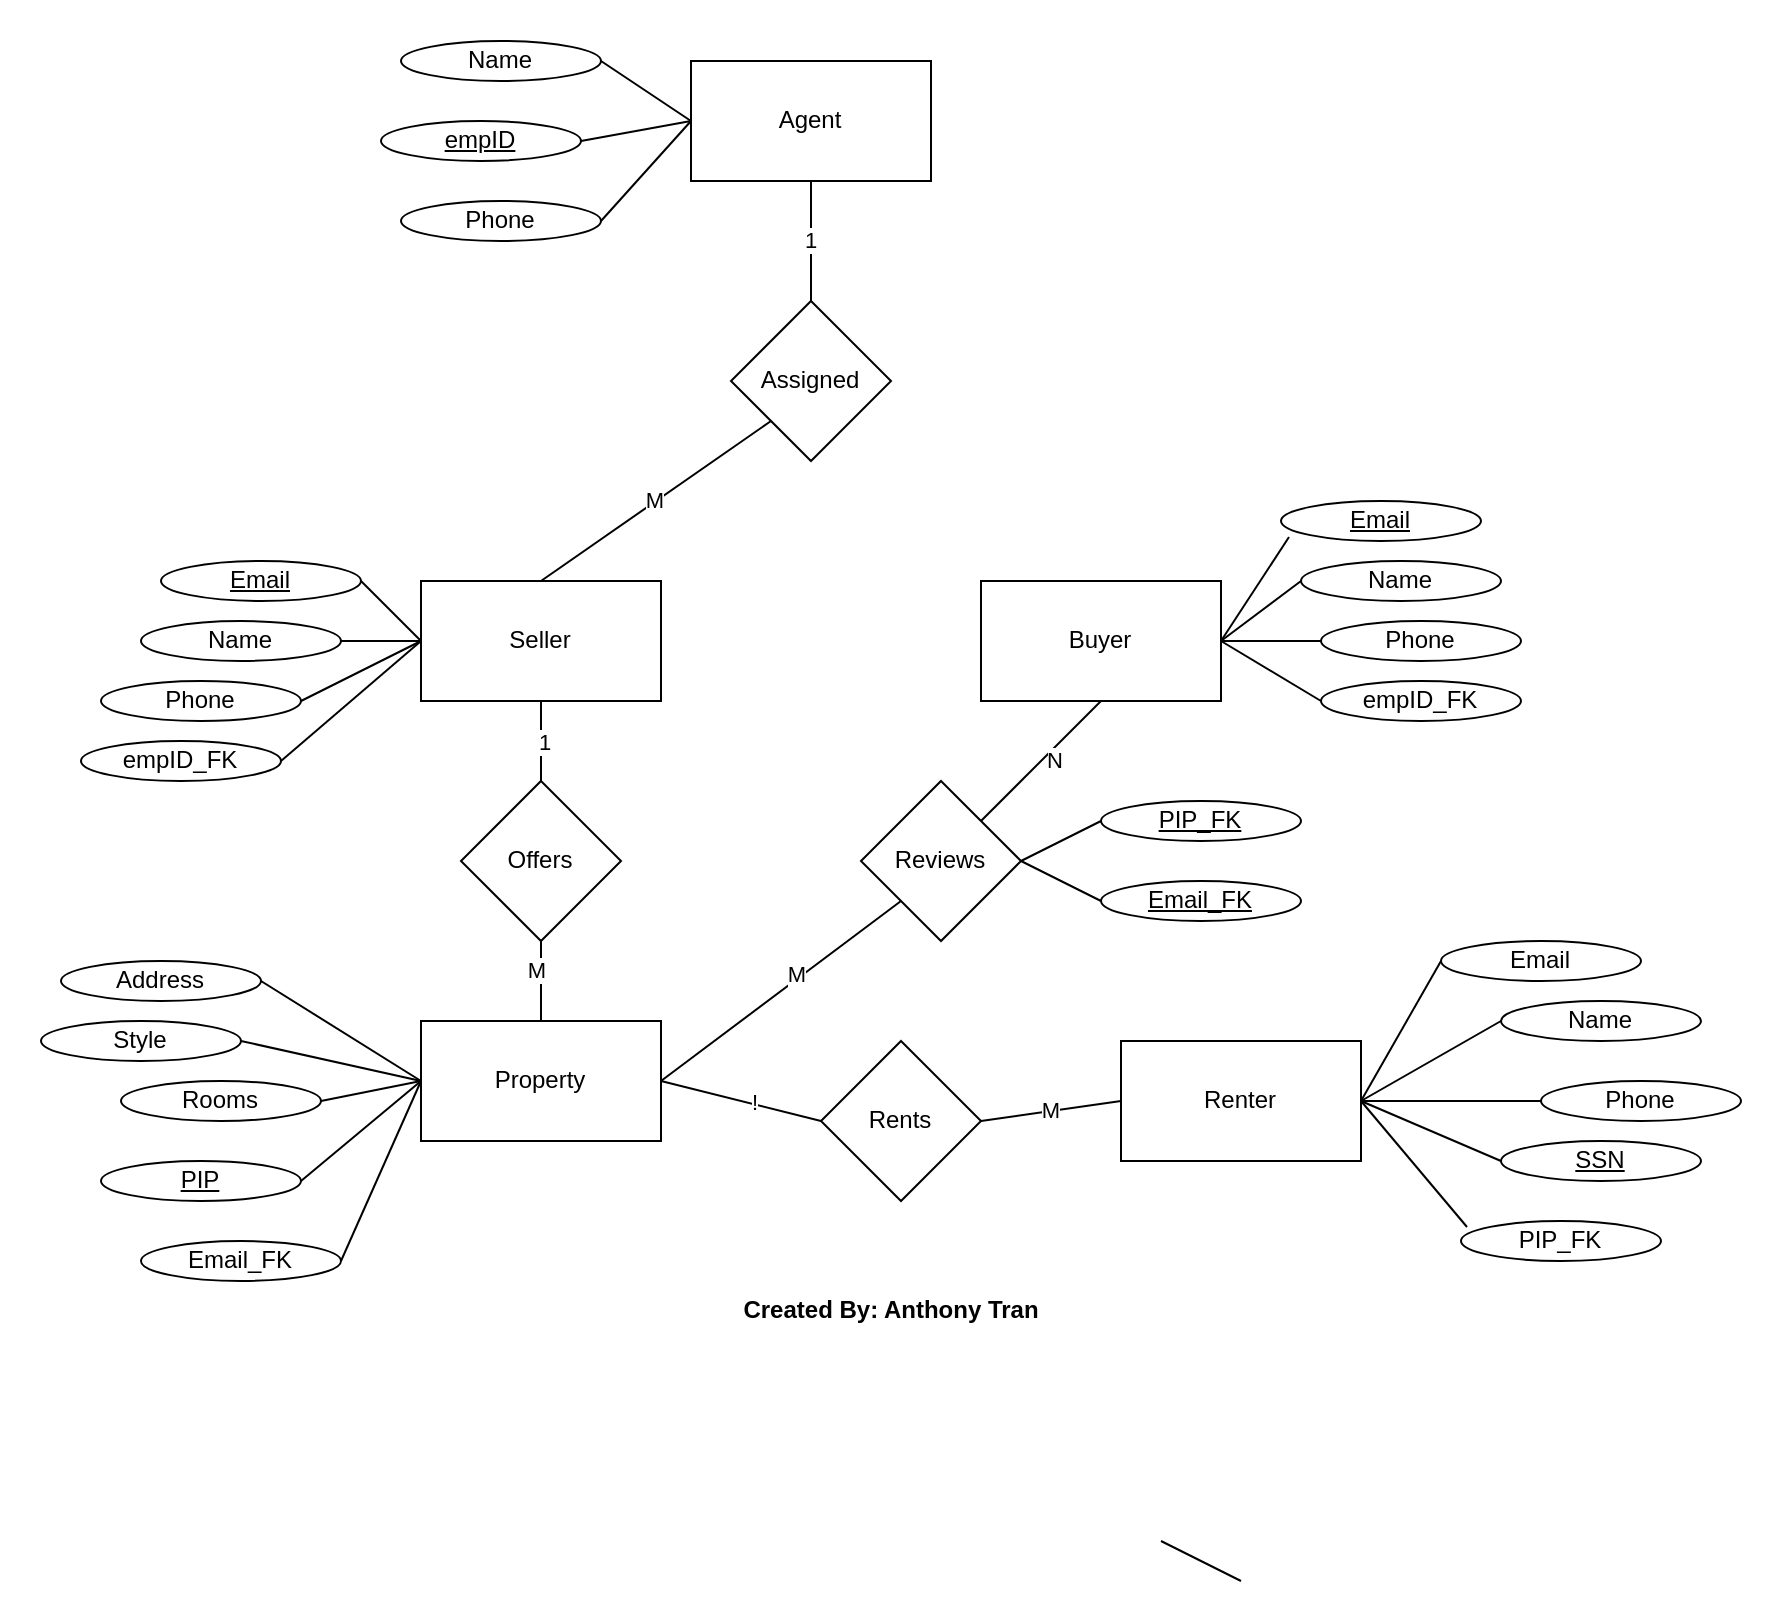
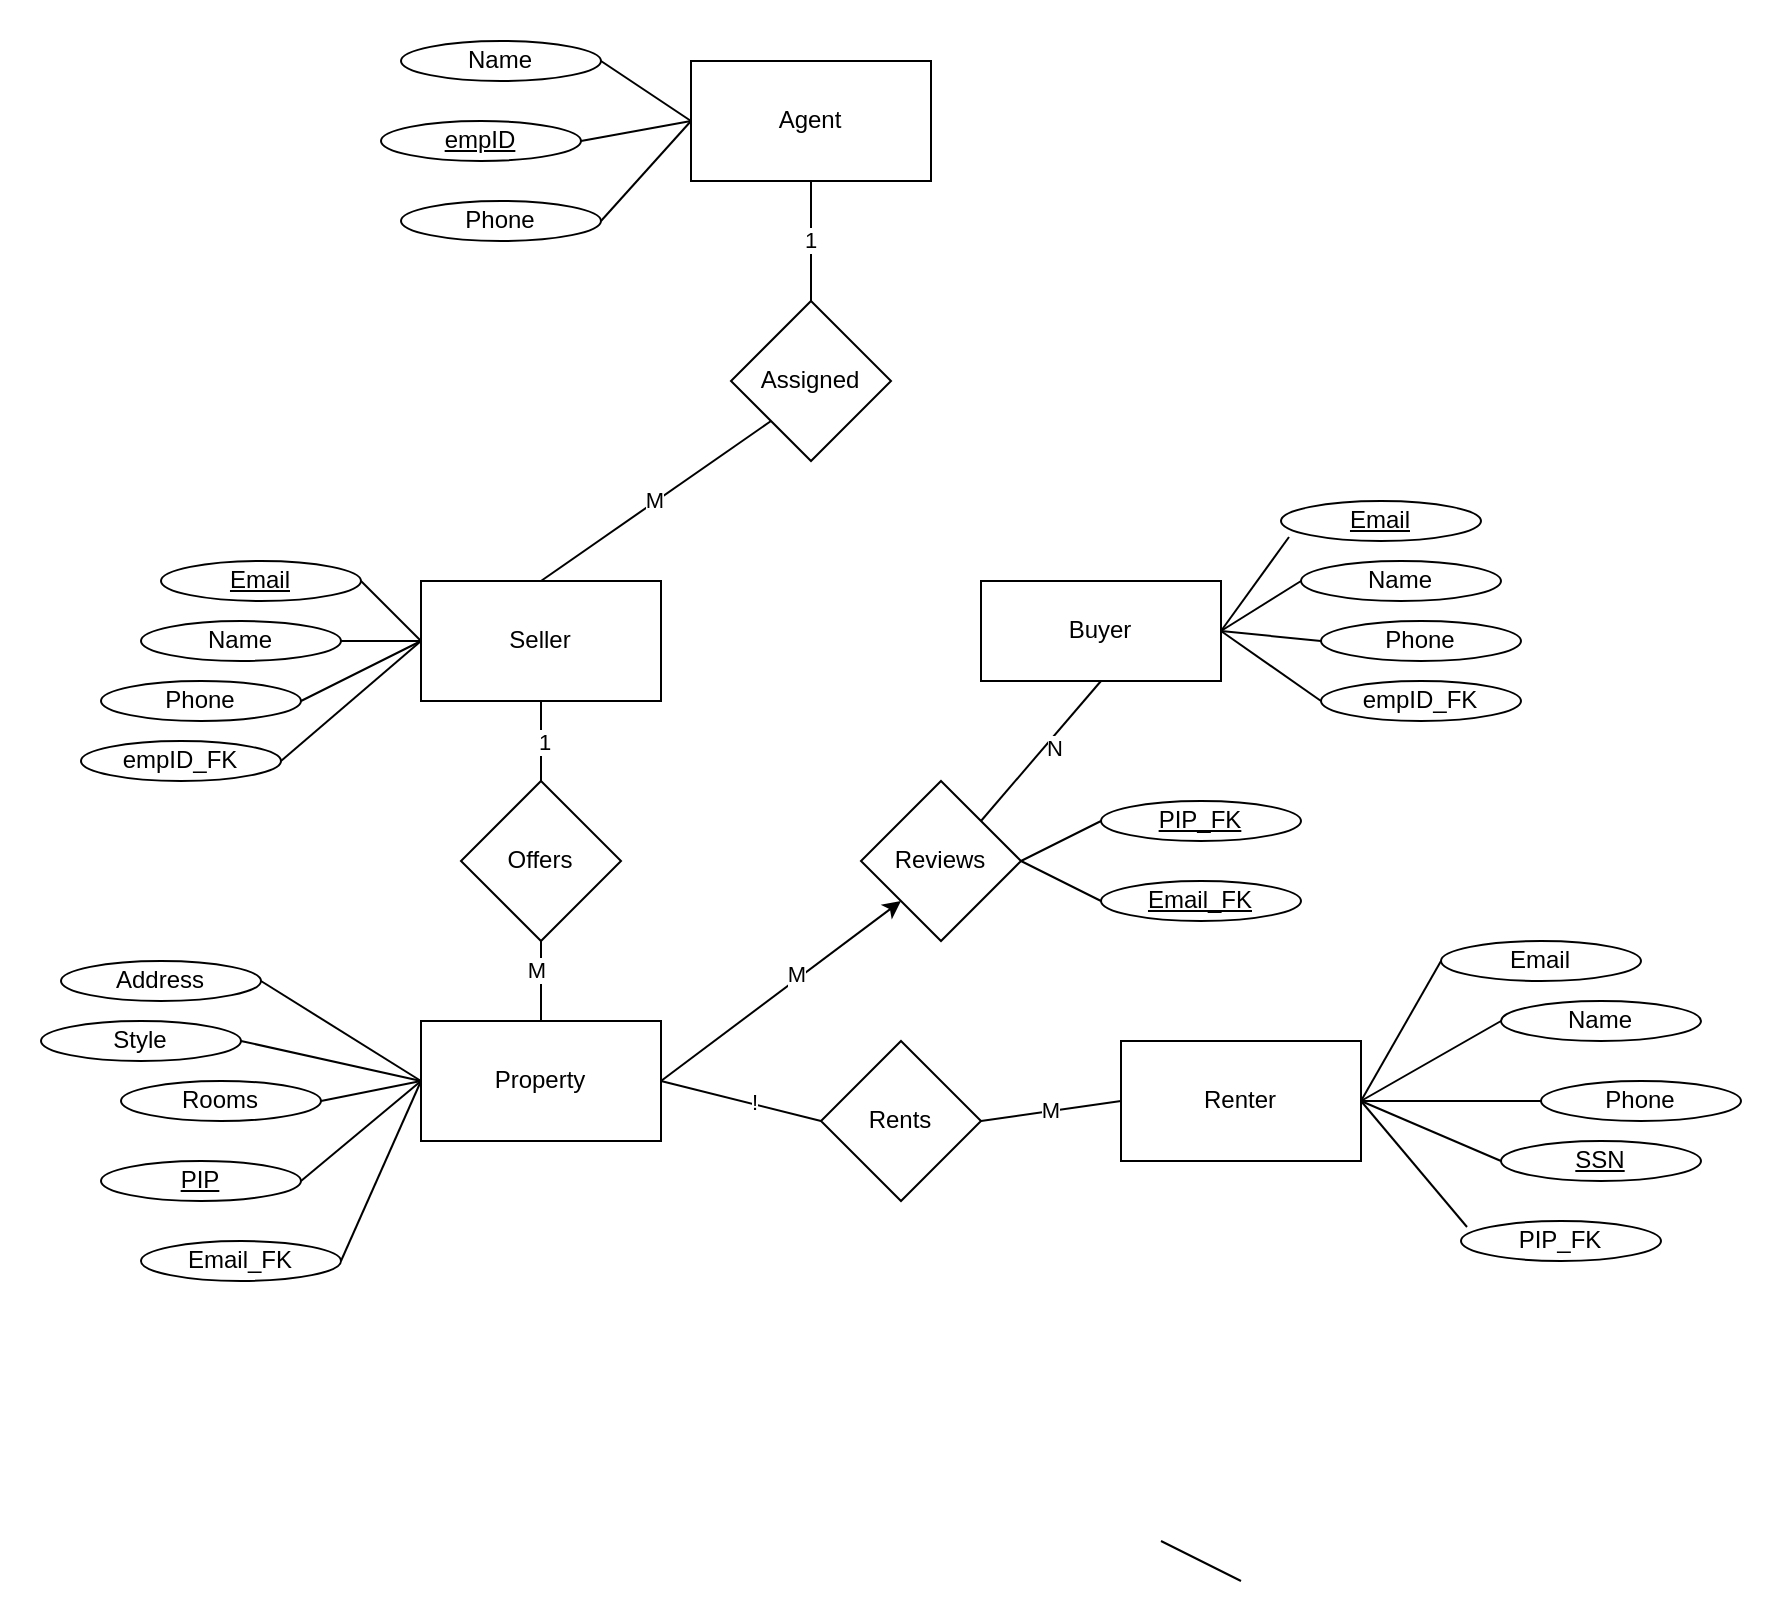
node "Buyer": size 240x120 -> 240x100
edge "Reviews" -- "Property": arrowhead none -> classic
node "Created By: Anthony Tran": removed
